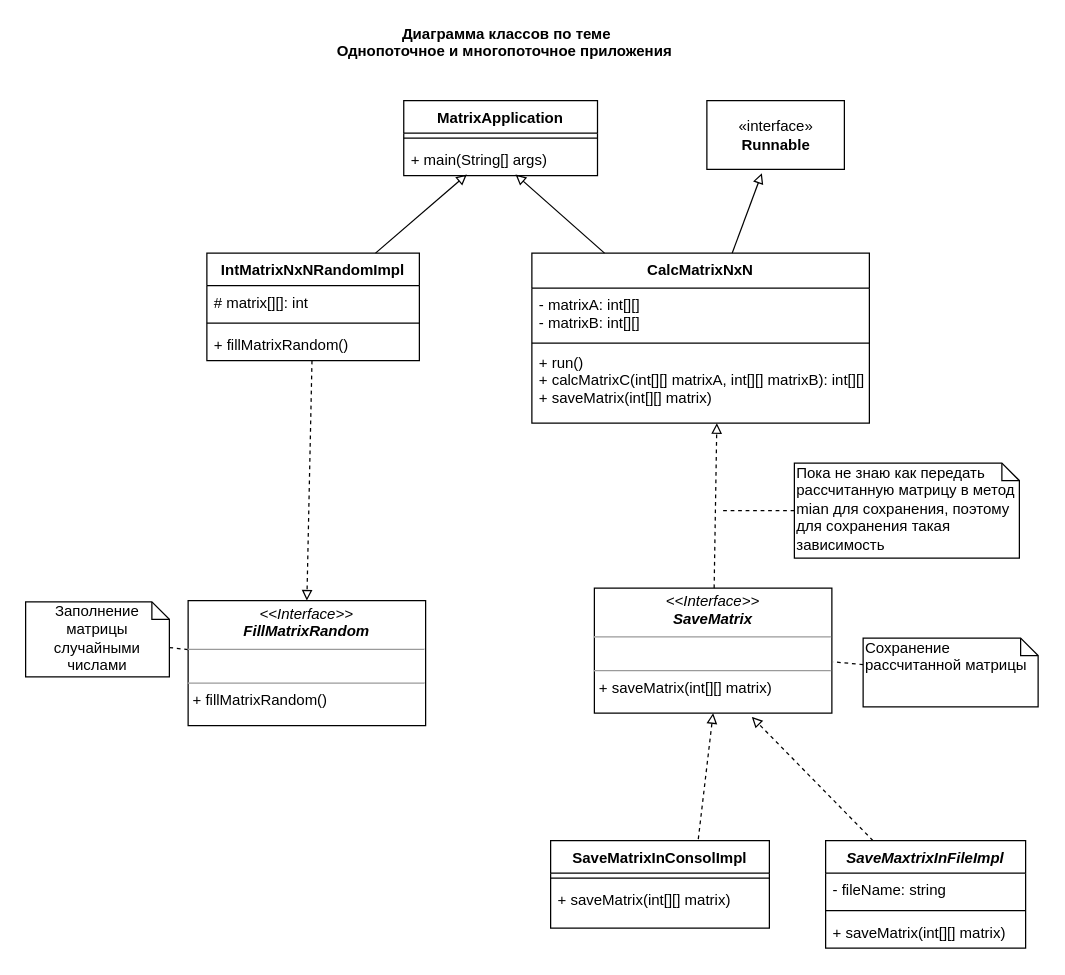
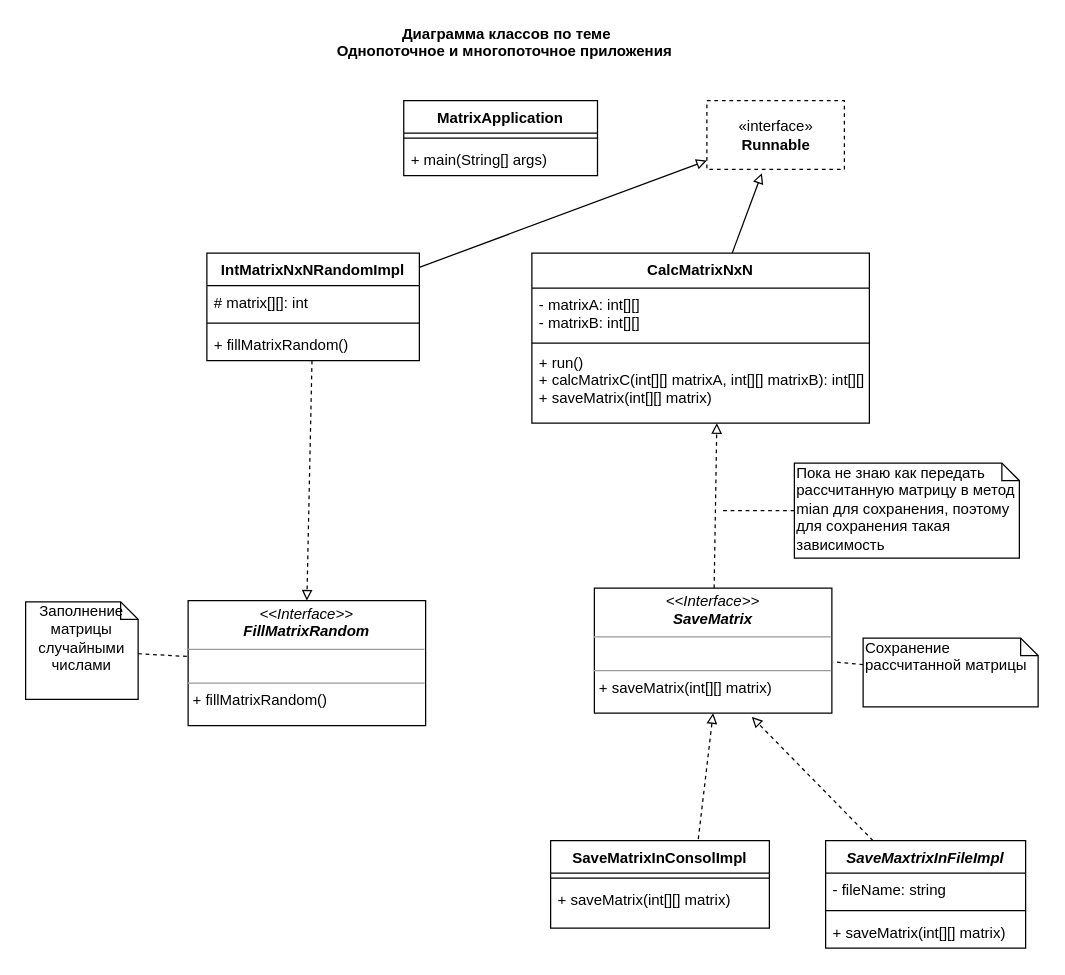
node "«interface» Runnable": style solid -> dashed
edge "IntMatrixNxNRandomImpl" -> "+ main(String[] args)": now "IntMatrixNxNRandomImpl" -> "«interface» Runnable"
edge "CalcMatrixNxN" -> "+ main(String[] args)": removed
node "Заполнение матрицы случайными числами": size 144x75 -> 113x98
